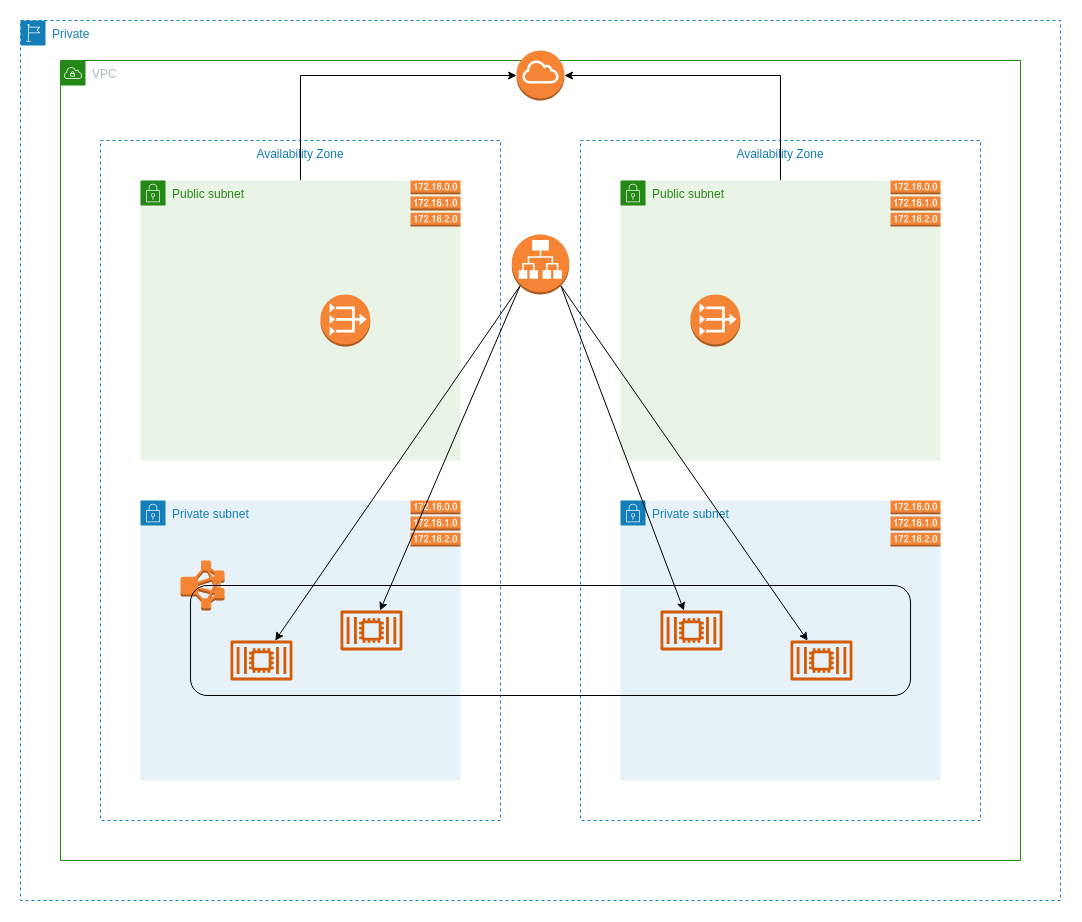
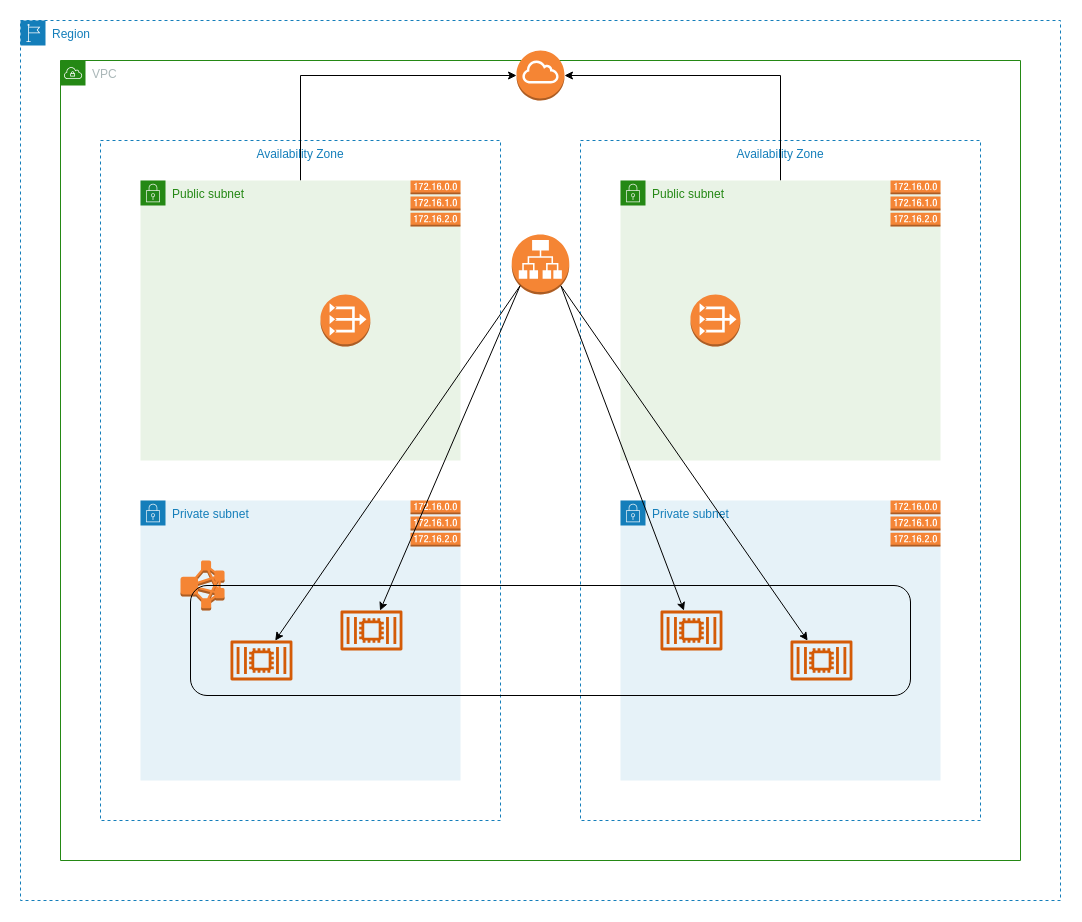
node "Private": label "Private" -> "Region"
